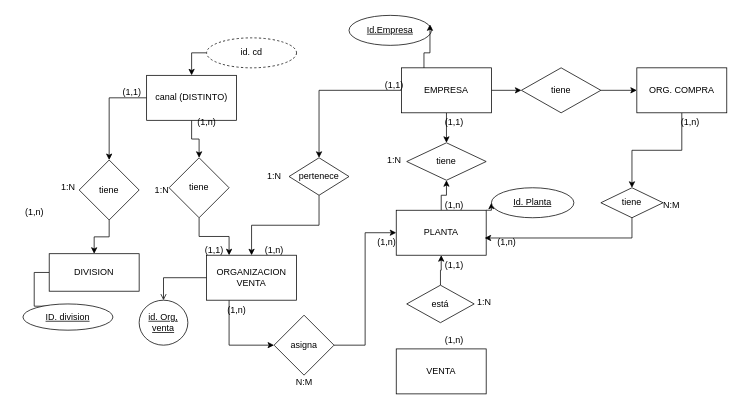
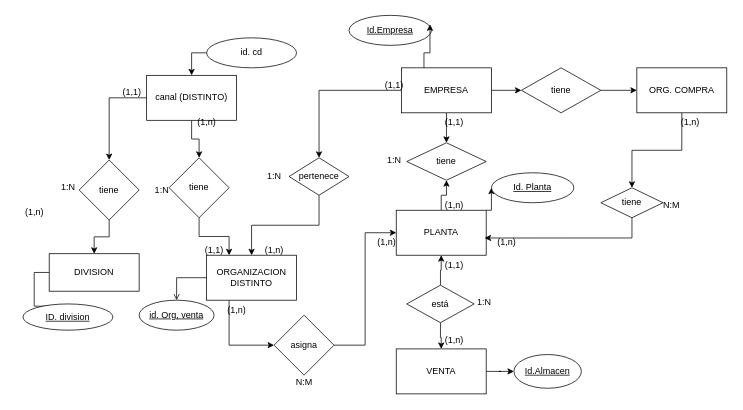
node "id. cd": style dashed -> solid
node "Id. Planta": moved (533, 203) -> (533, 188)
node "ORGANIZACION VENTA": label "ORGANIZACION VENTA" -> "ORGANIZACION DISTINTO"
node "id. Org, venta": size 49x45 -> 75x30
edge "está" -> "VENTA": added
edge "VENTA" -> "Id.Almacen": added
node "Id.Almacen": added
